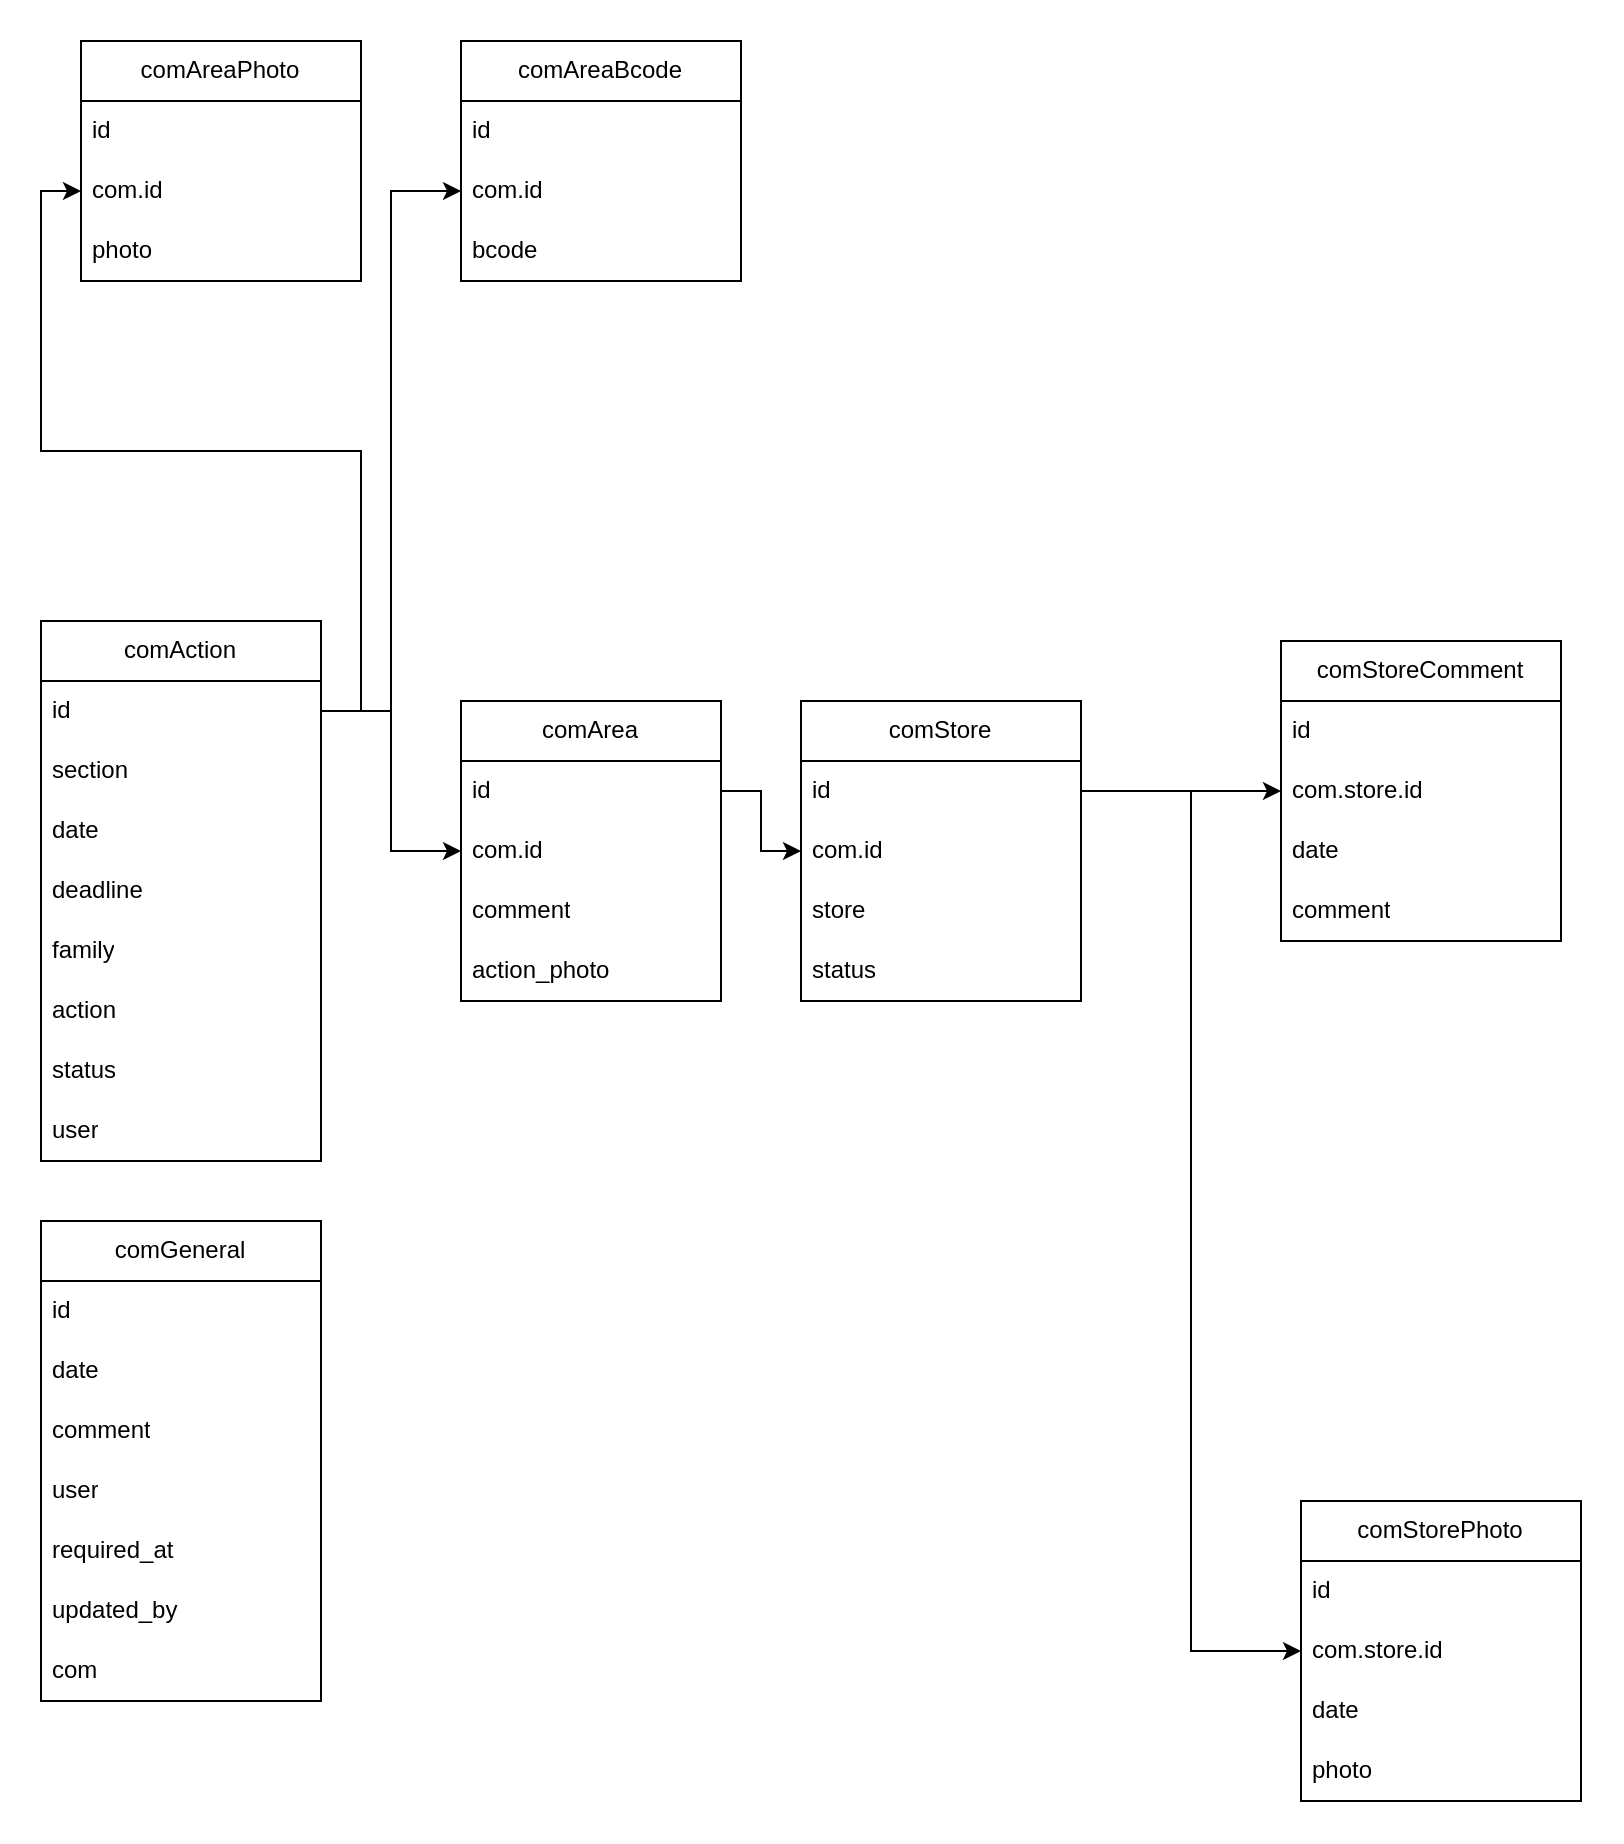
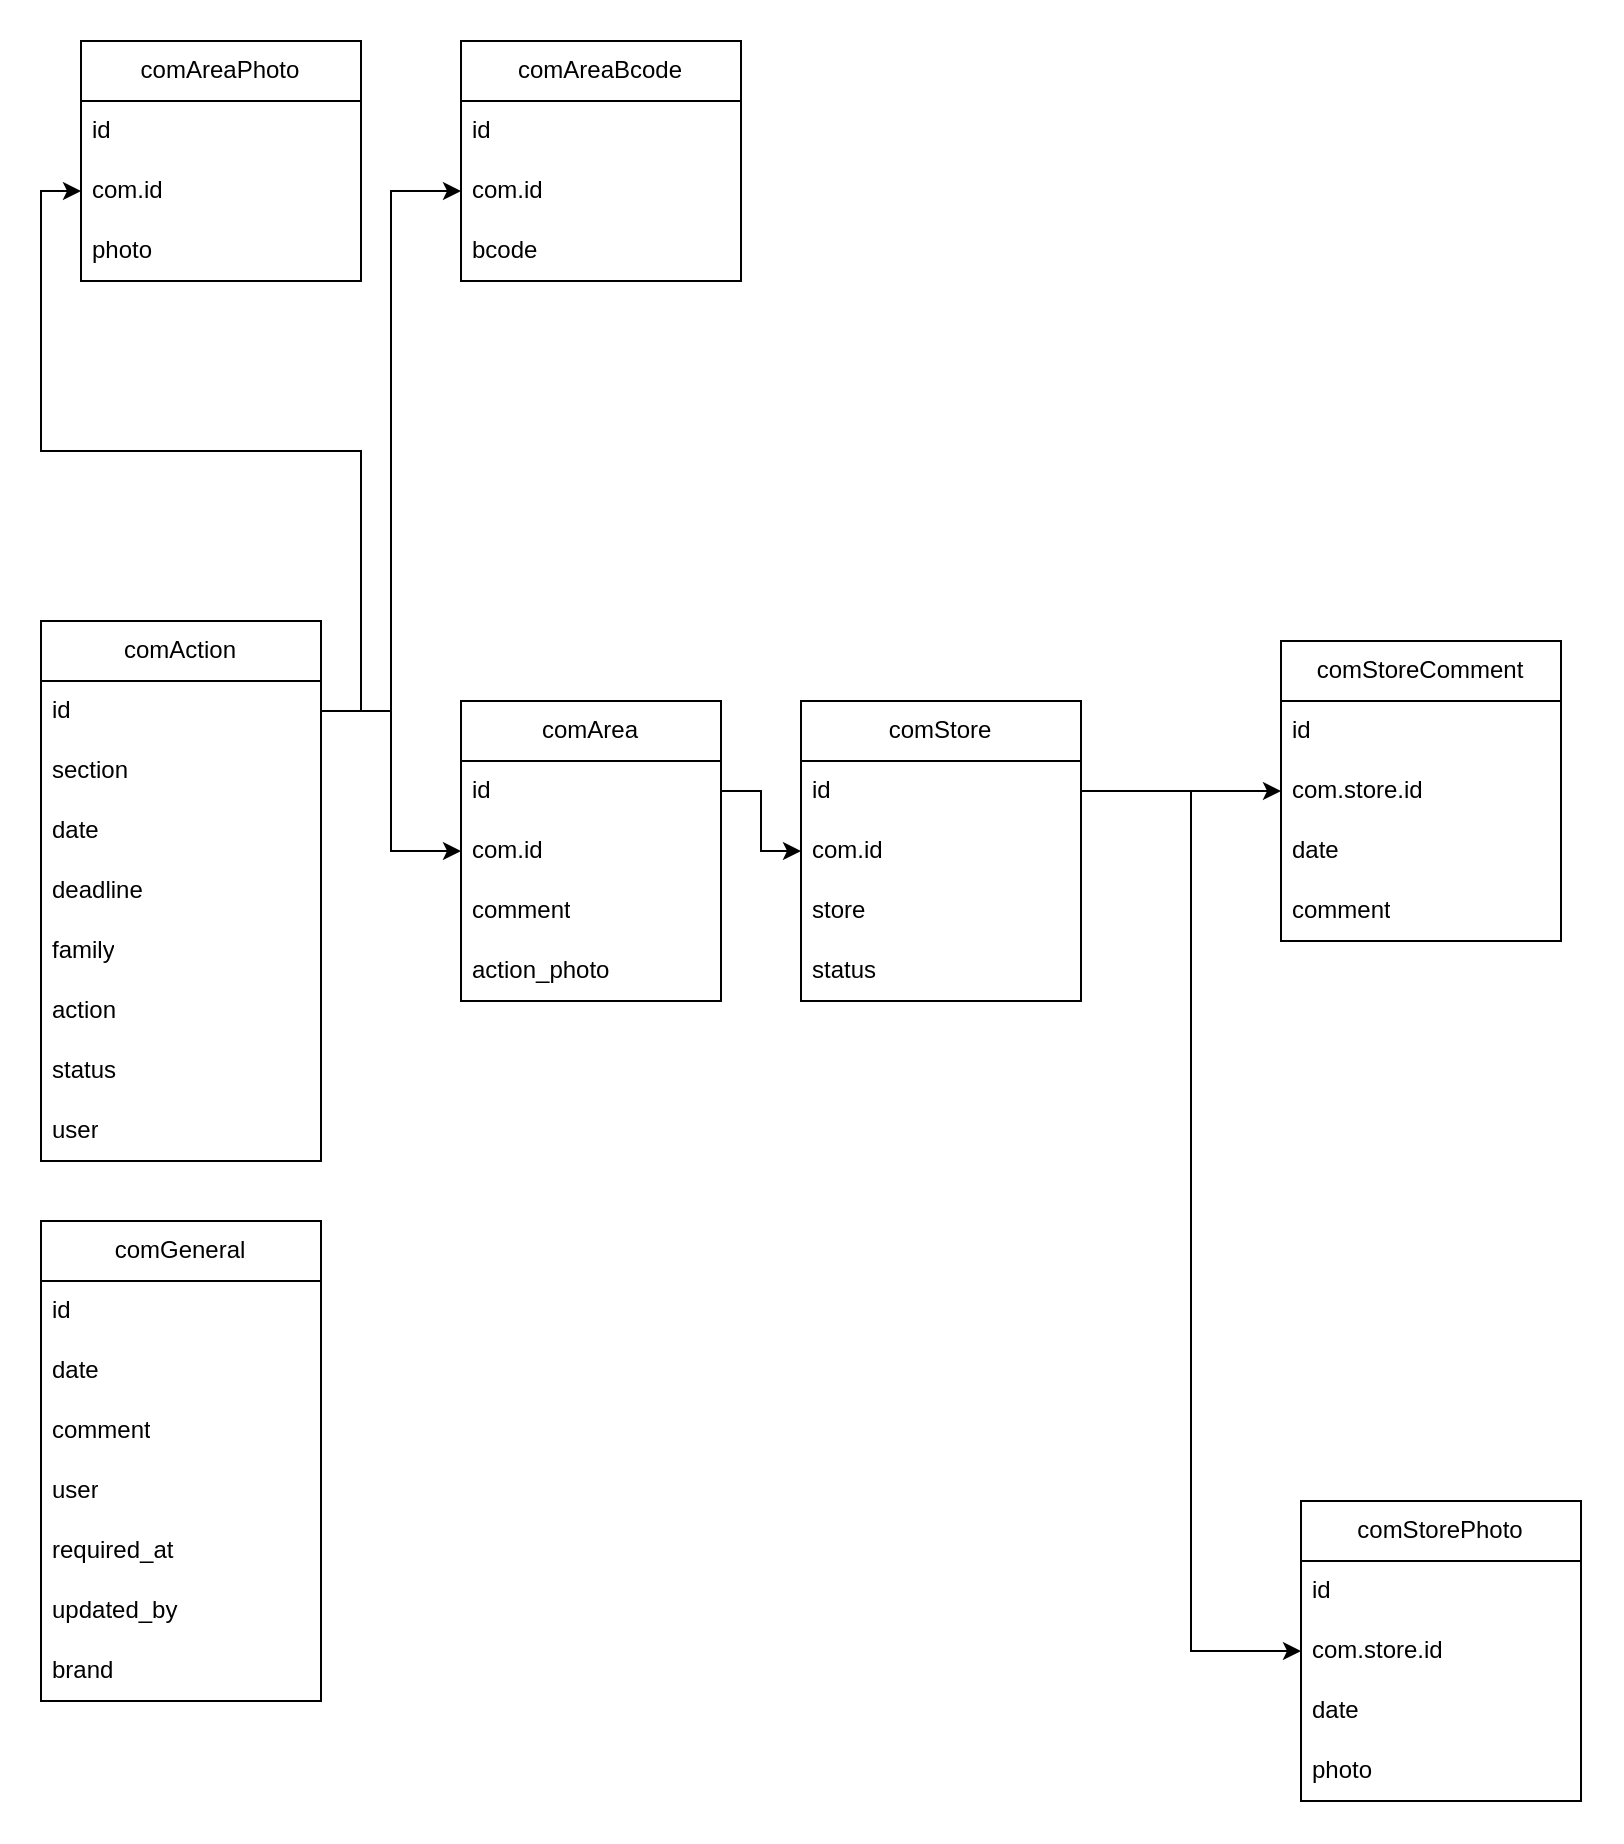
node "com": label "com" -> "brand"
